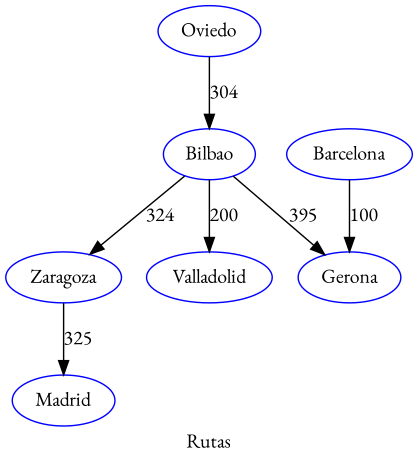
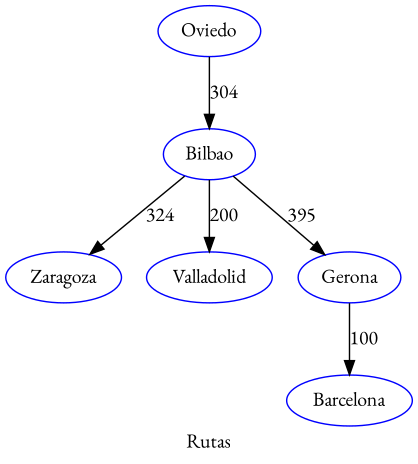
edge "Barcelona" -> "Gerona": reversed
node "Madrid": removed
